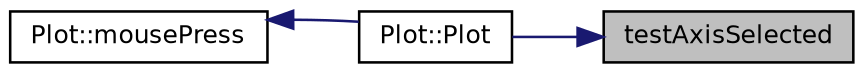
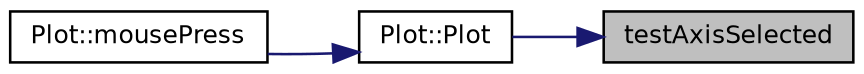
edge "Plot::Plot" -> "Plot::mousePress": reversed
